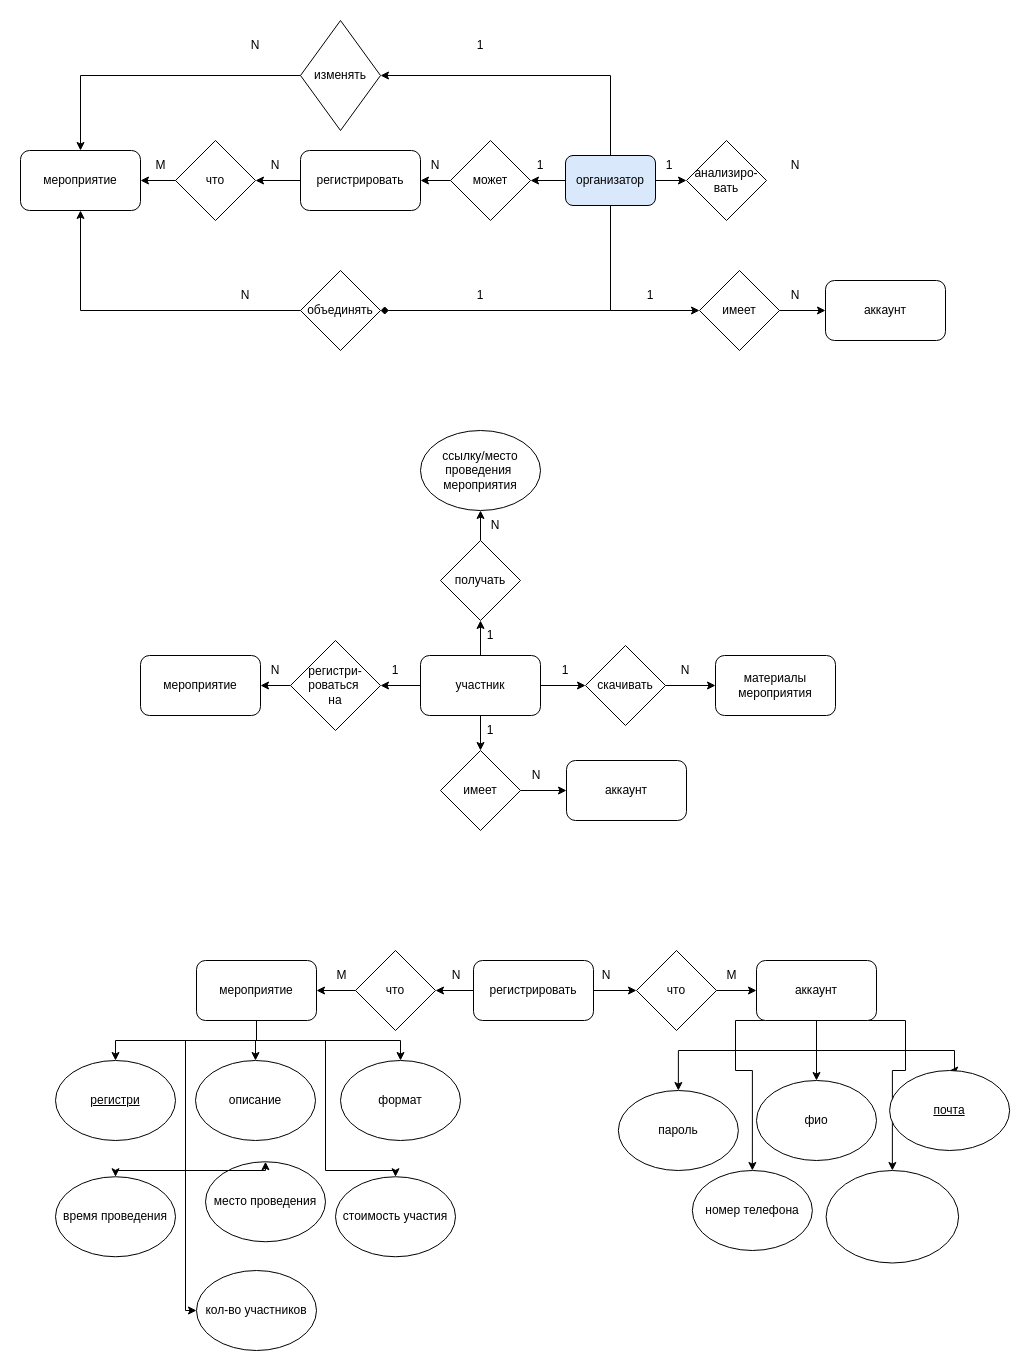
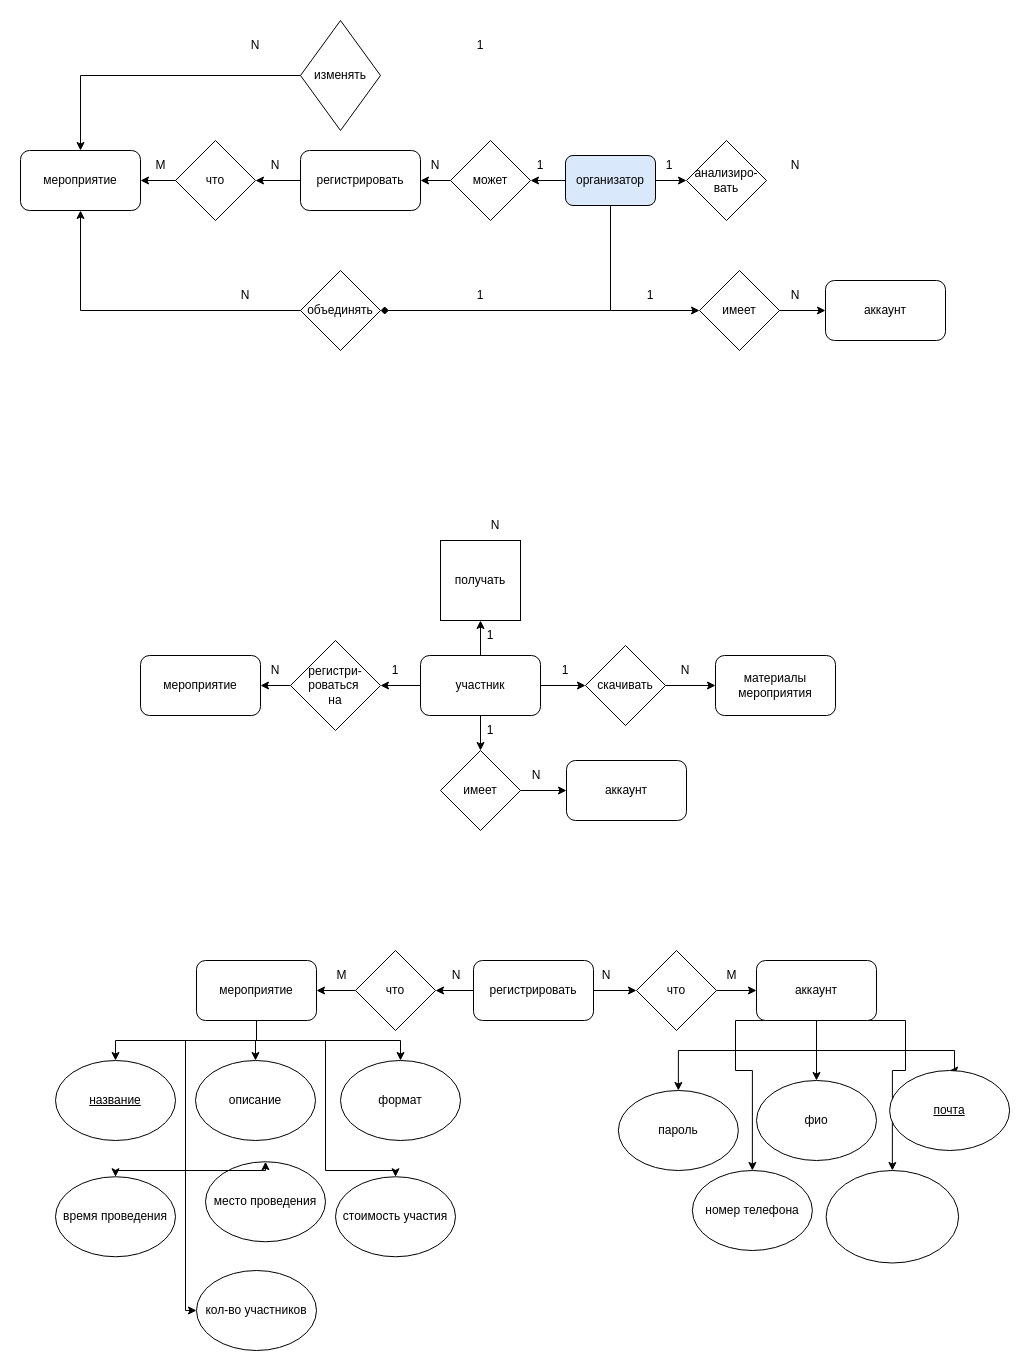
edge "организатор" -> "изменять": removed
node "ссылку/место проведения мероприятия": removed
edge "получать" -> "ссылку/место проведения мероприятия": removed
node "получать": shape diamond -> rectangle
node "регистри": label "регистри" -> "название"
